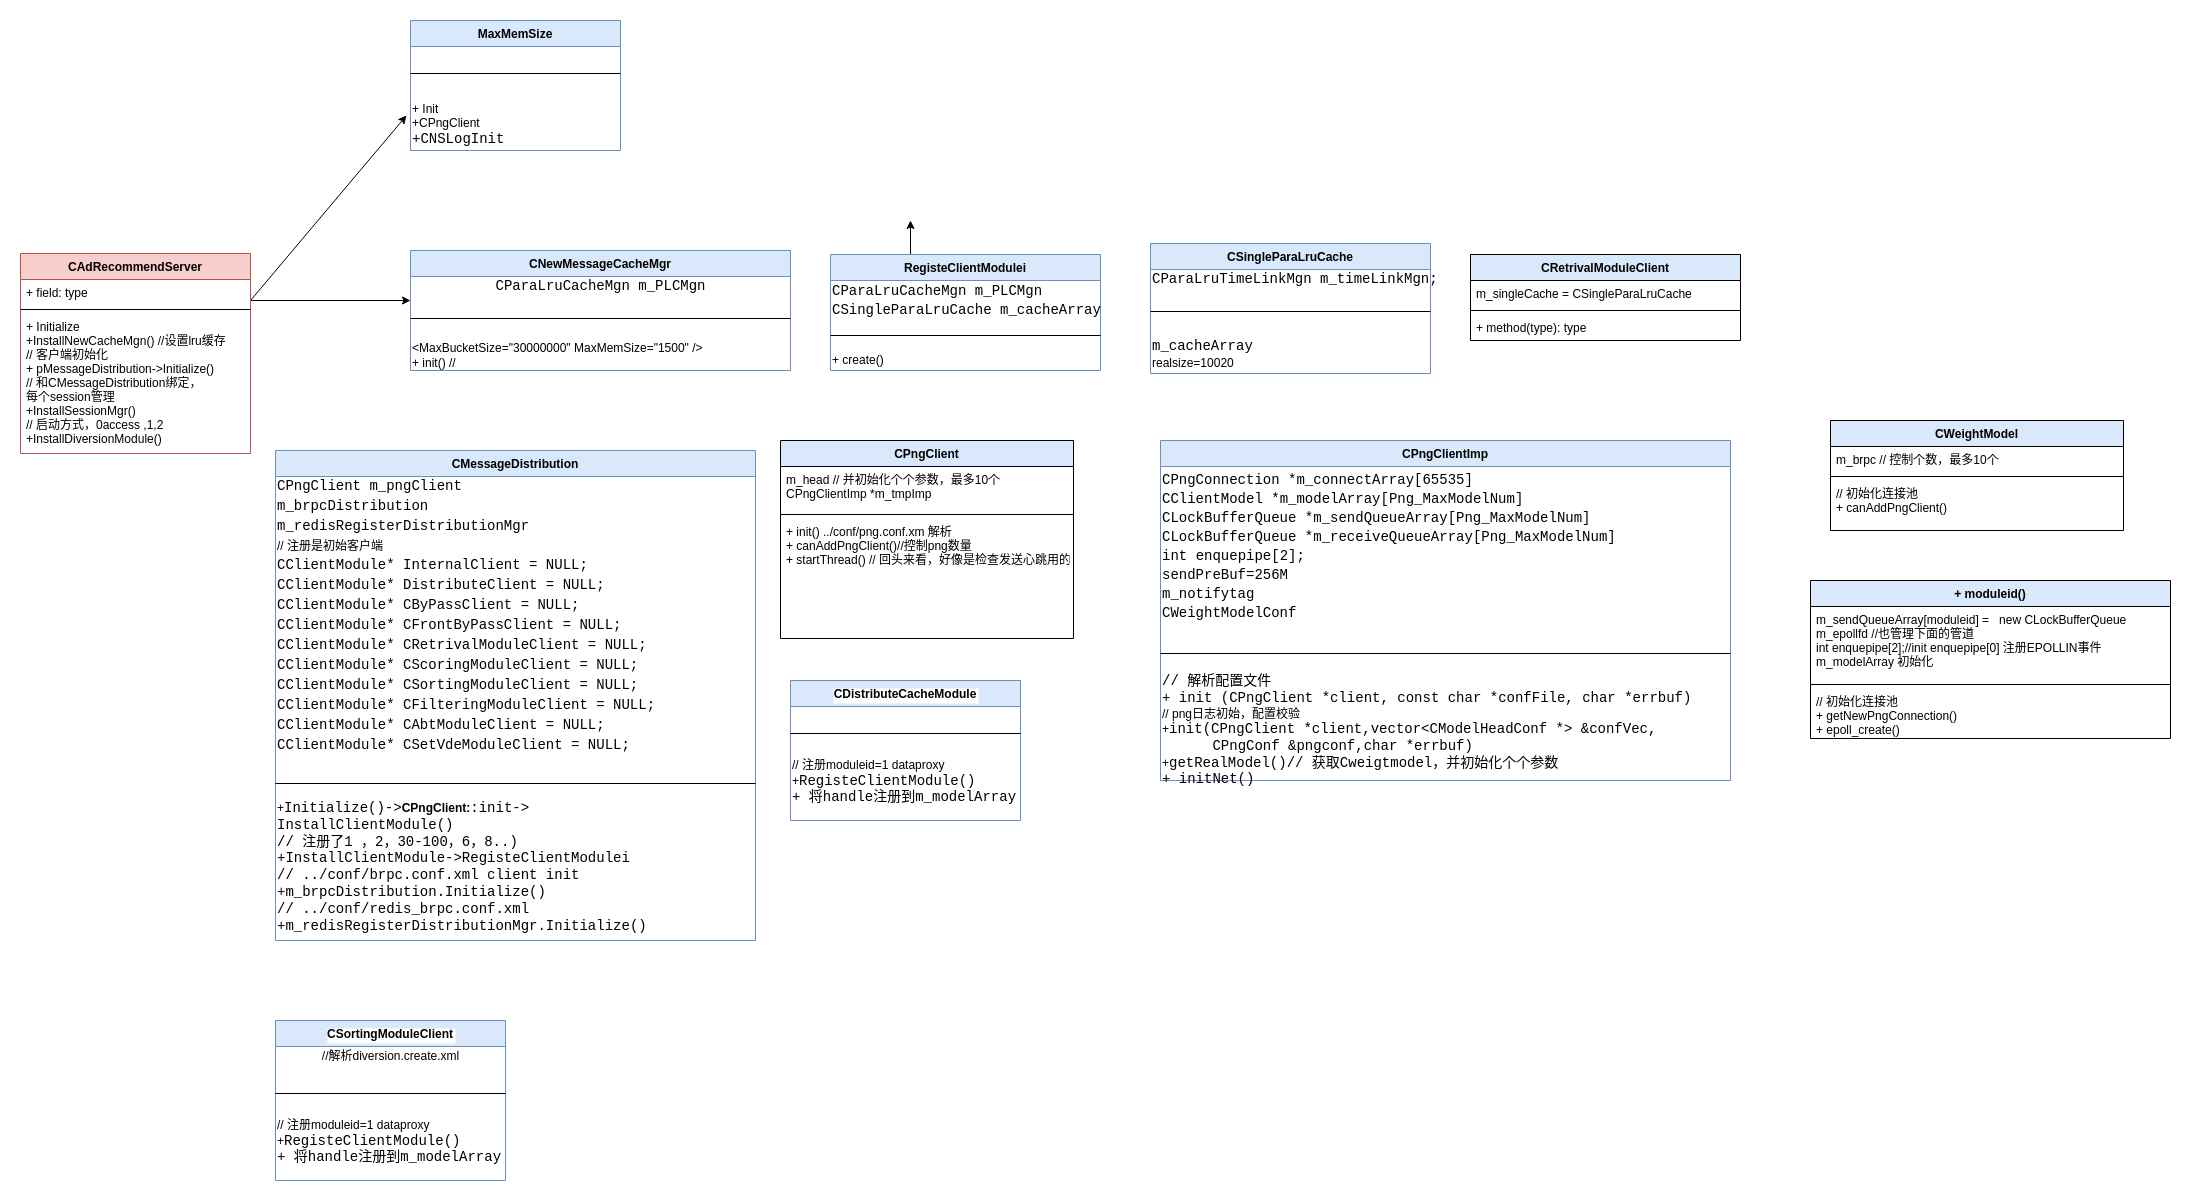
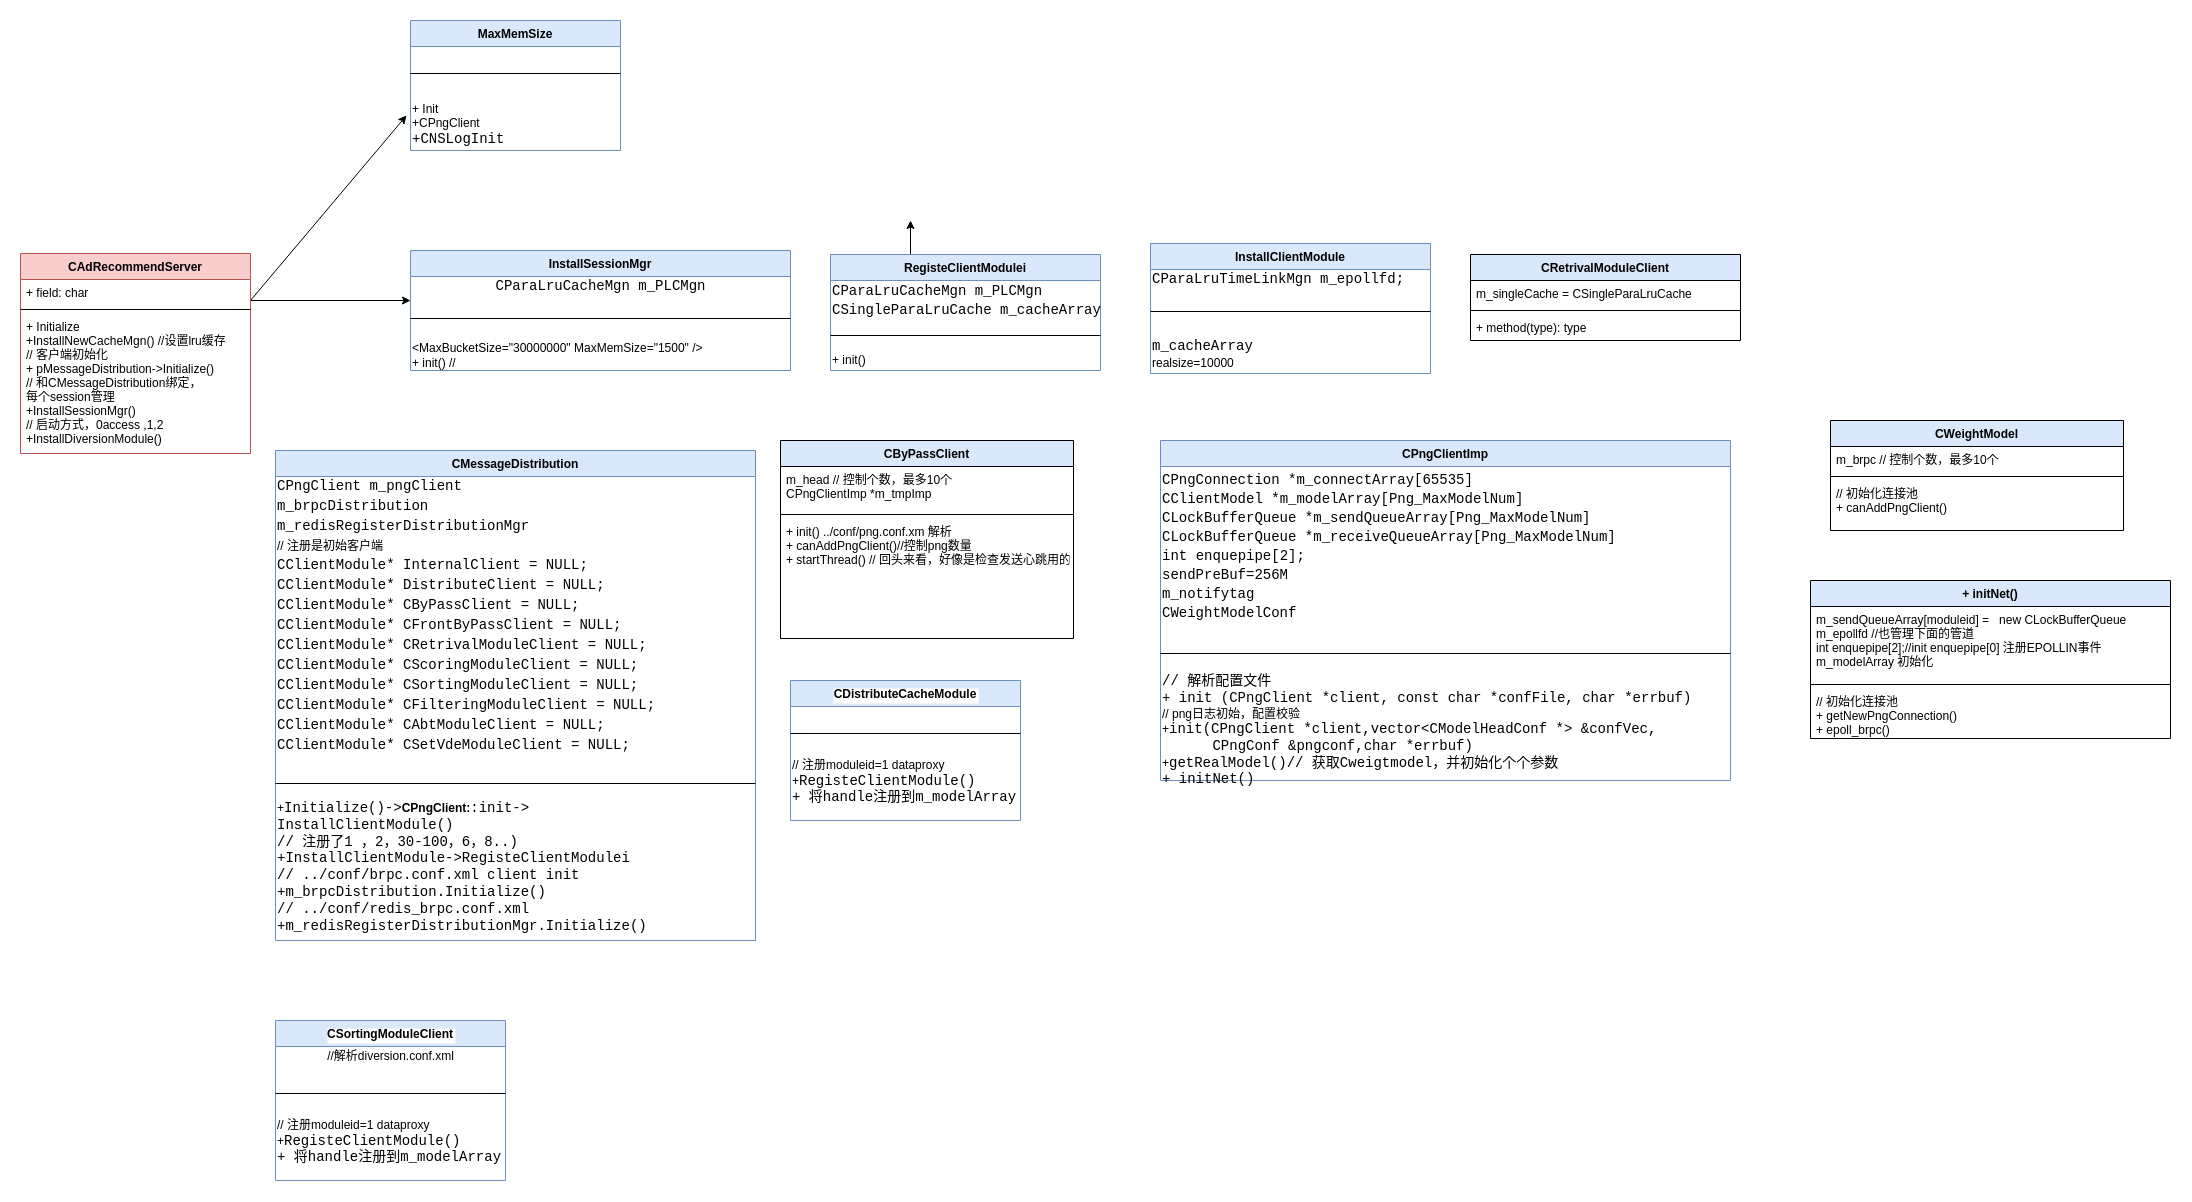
node "CSingleParaLruCache": label "CSingleParaLruCache" -> "InstallClientModule"
node "CNewMessageCacheMgr": label "CNewMessageCacheMgr" -> "InstallSessionMgr"
node "CParaLruTimeLinkMgn m_timeLinkMgn;": label "CParaLruTimeLinkMgn m_timeLinkMgn;" -> "CParaLruTimeLinkMgn m_epollfd;"
node "+ field: type": label "+ field: type" -> "+ field: char"
node "m_cacheArray realsize=10020": label "m_cacheArray realsize=10020" -> "m_cacheArray realsize=10000"
node "+ create()": label "+ create()" -> "+ init()"
node "CPngClient": label "CPngClient" -> "CByPassClient"
node "m_head // 并初始化个个参数，最多10个 CPngClientImp *m_tmpImp": label "m_head // 并初始化个个参数，最多10个 CPngClientImp *m_tmpImp" -> "m_head // 控制个数，最多10个 CPngClientImp *m_tmpImp"
node "+ moduleid()": label "+ moduleid()" -> "+ initNet()"
node "// 初始化连接池 + getNewPngConnection() + epoll_create()": label "// 初始化连接池 + getNewPngConnection() + epoll_create()" -> "// 初始化连接池 + getNewPngConnection() + epoll_brpc()"
node "//解析diversion.create.xml": label "//解析diversion.create.xml" -> "//解析diversion.conf.xml"
